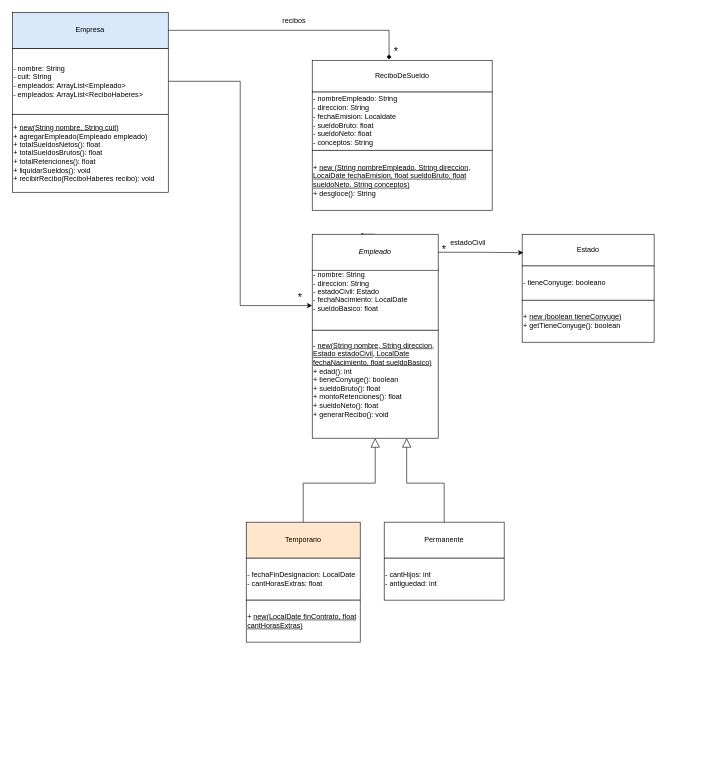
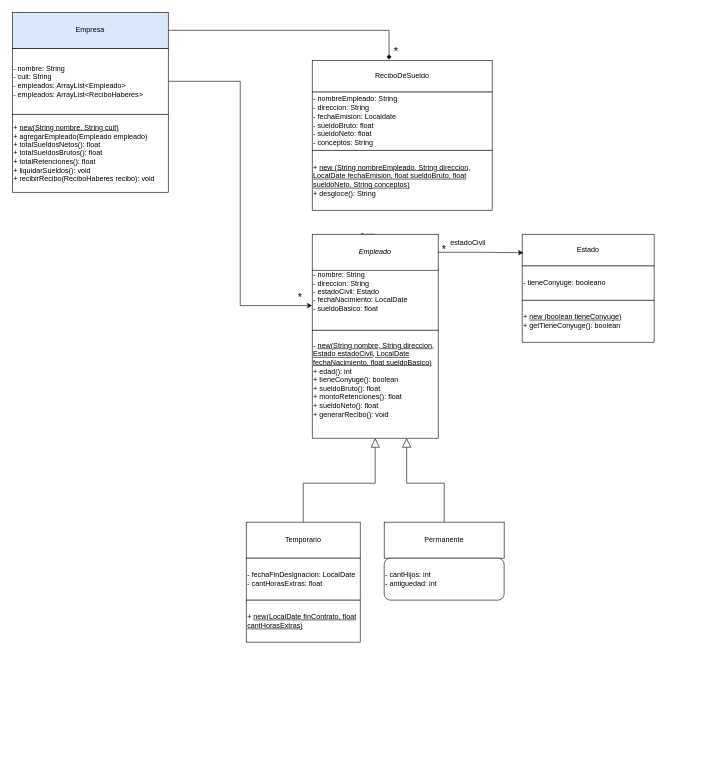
node "recibos": removed
node "Temporario": fillcolor #ffe6cc -> #ffffff
node "- cantHijos: int - antiguedad: int": shape rectangle -> rounded rectangle
